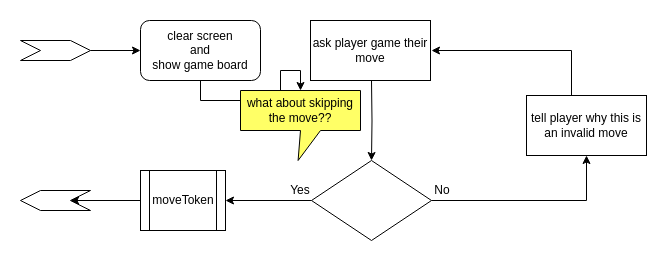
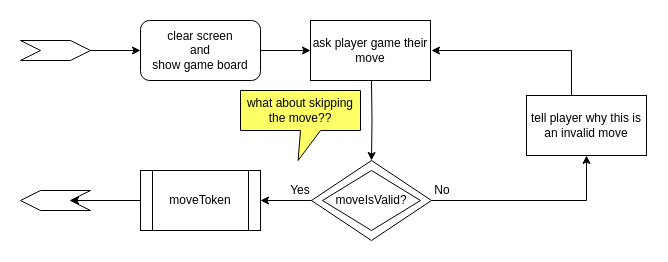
edge "clear screen and show game board" -> "what about skipping the move??": now "clear screen and show game board" -> "ask player game their move"
node "moveToken": size 85x60 -> 120x60
node "moveIsValid?": added
